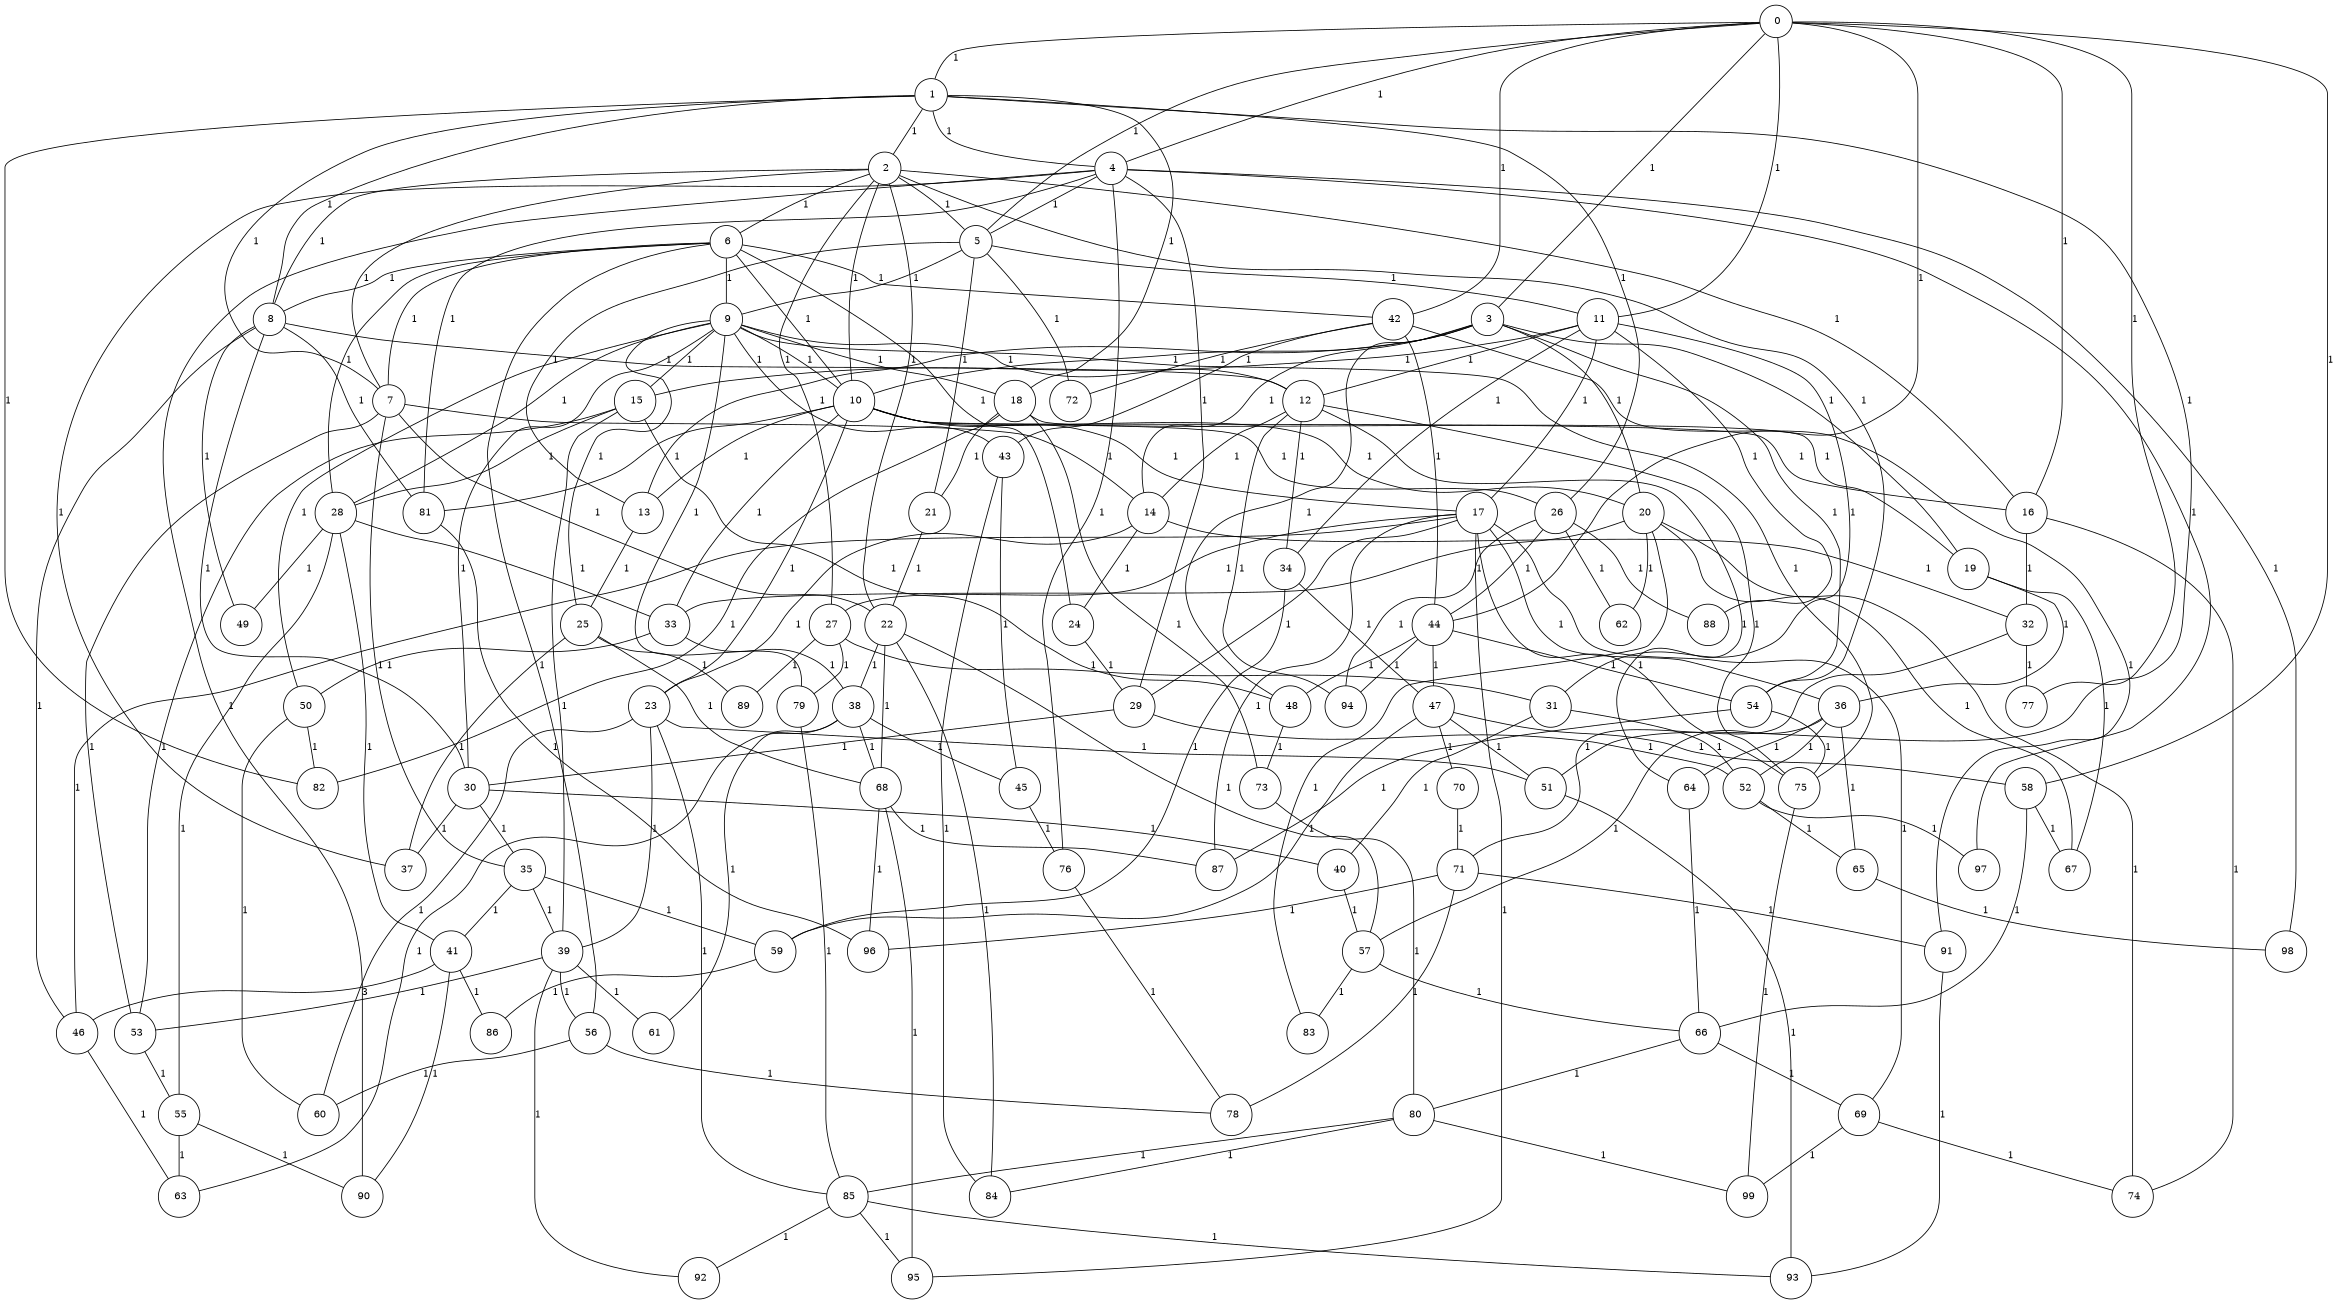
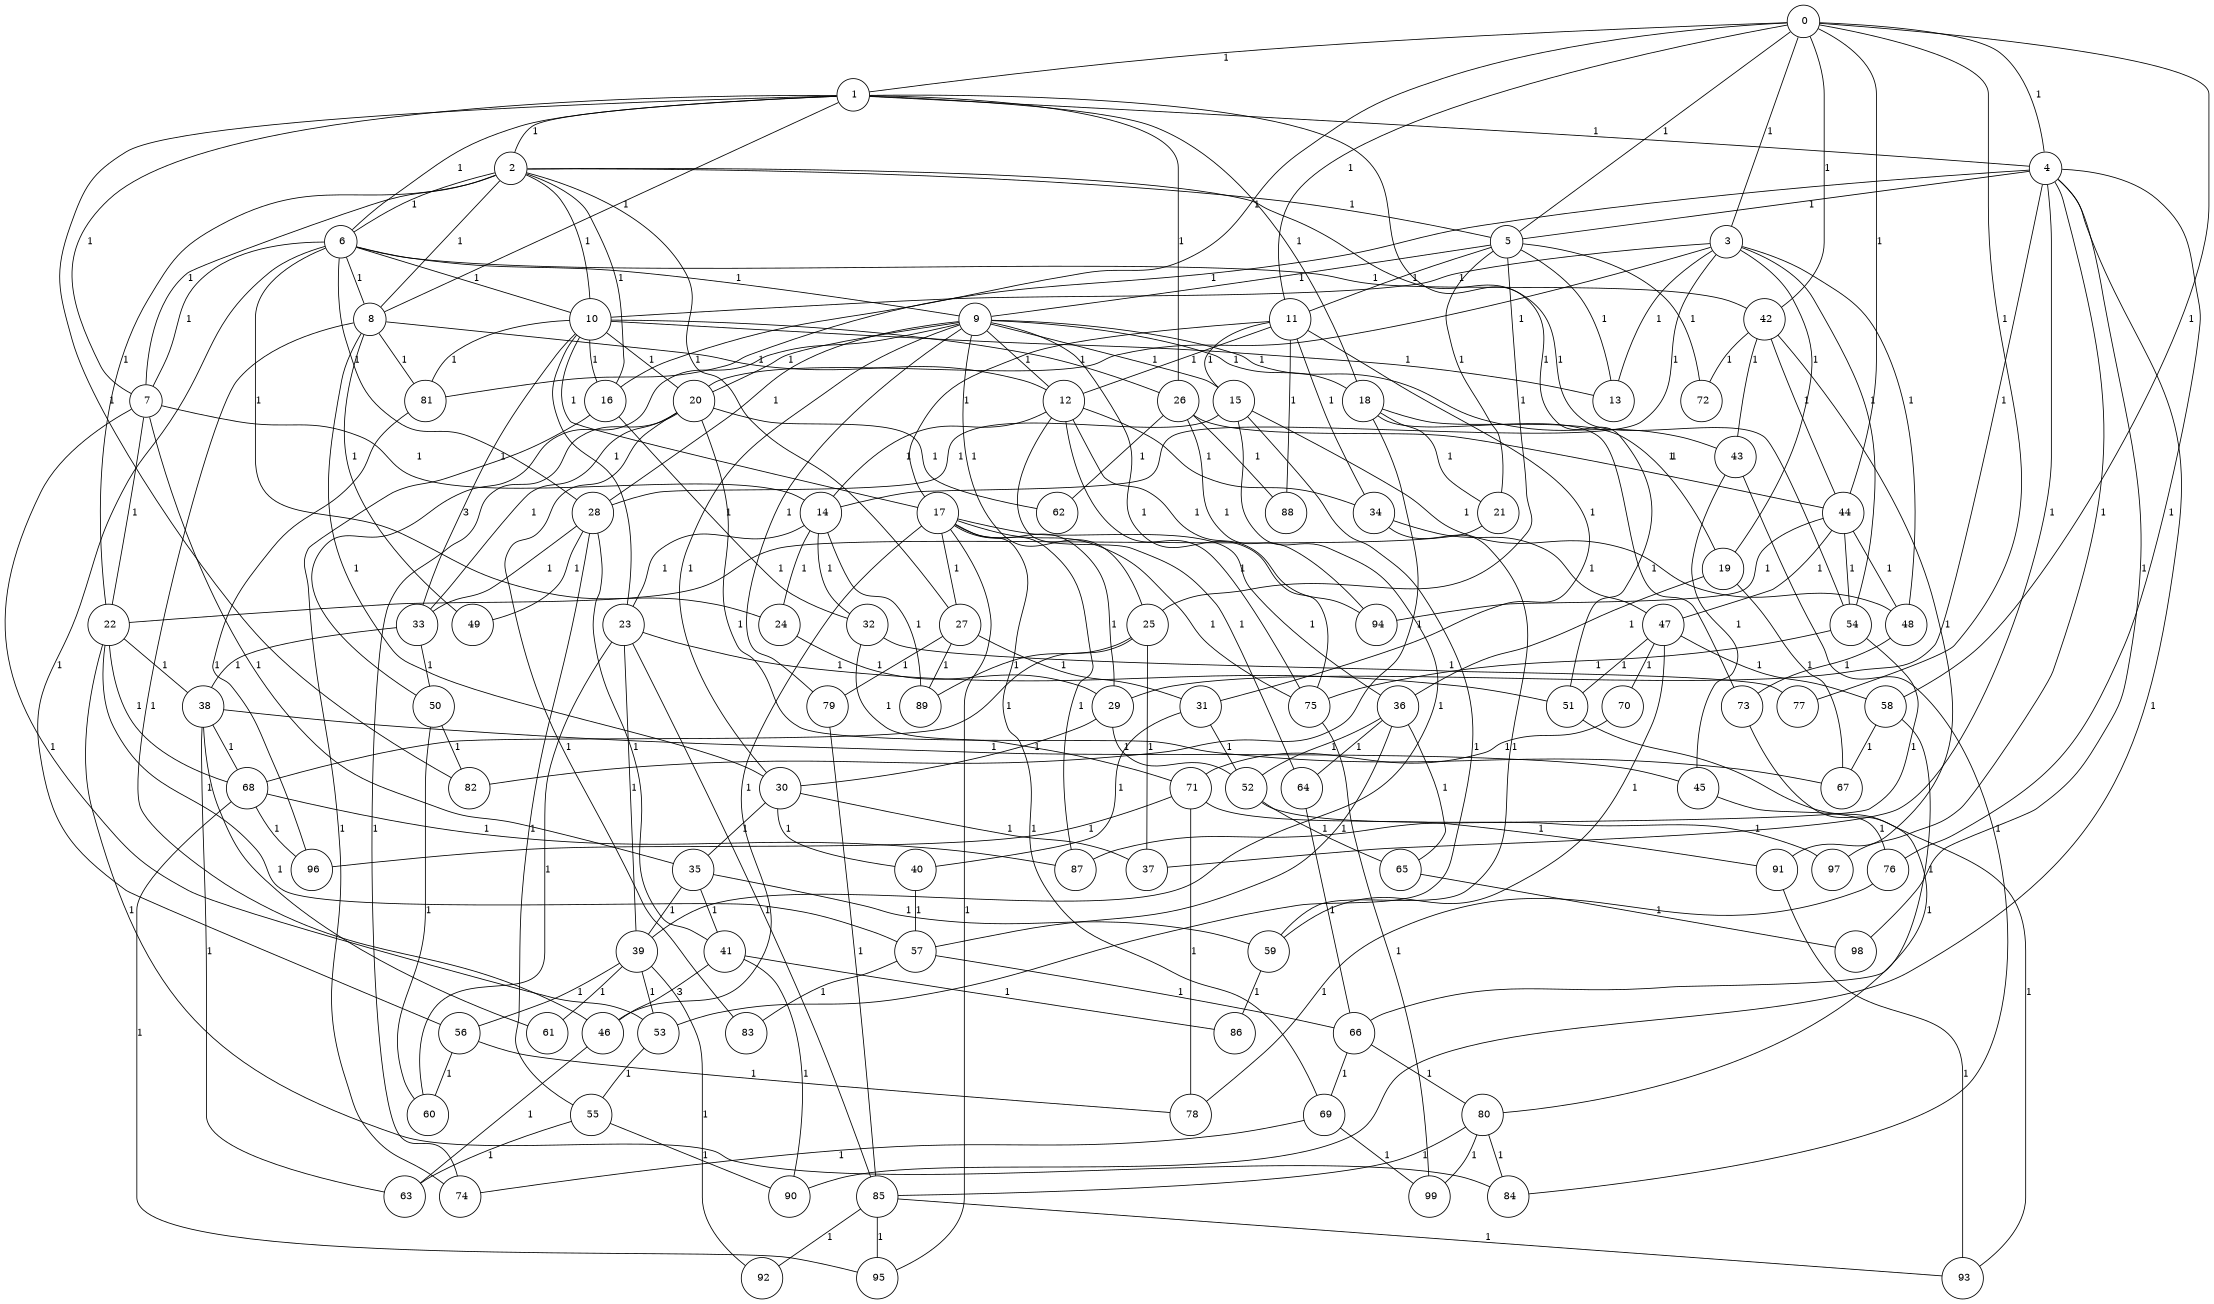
edge "1" -- "6": added, label "1"
edge "9" -- "10": now "9" -- "20"
edge "9" -- "50": label "1" -> "3"
edge "13" -- "25": now "5" -- "25"
edge "14" -- "89": added, label "1"
